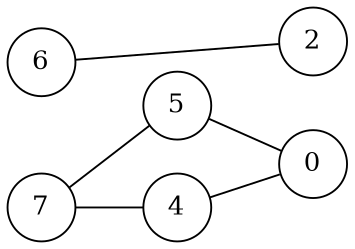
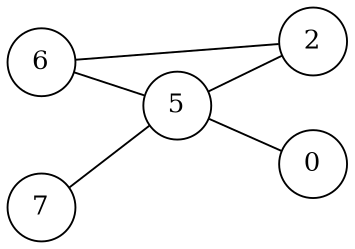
edge "2" -- "5": added
edge "6" -- "5": added
node "4": removed
